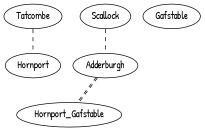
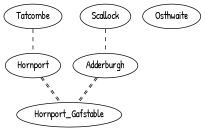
node "Gafstable": label "Gafstable" -> "Osthwaite"
edge "Hornport" -- "Hornport_Gafstable": added
